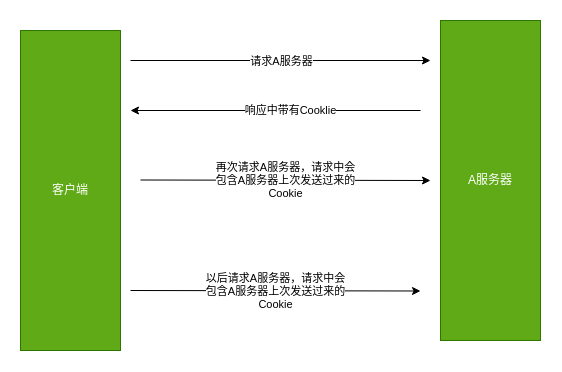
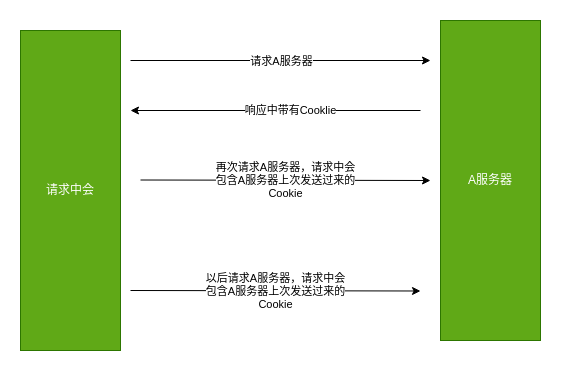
node "客户端": label "客户端" -> "请求中会"
